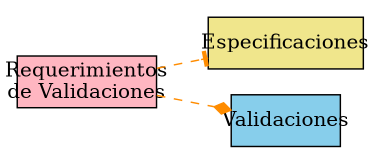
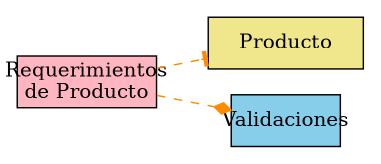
node "Especificaciones": label "Especificaciones" -> "Producto"
node "Requerimientos de Validaciones": label "Requerimientos de Validaciones" -> "Requerimientos de Producto"
